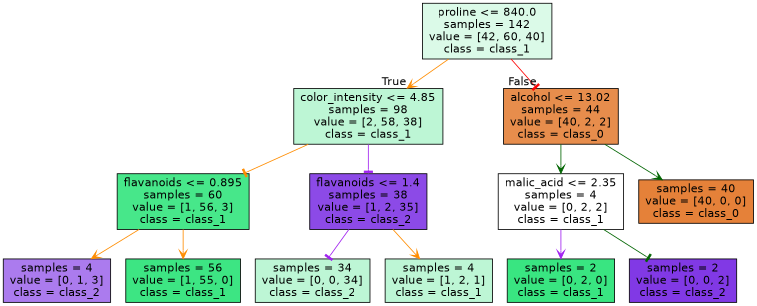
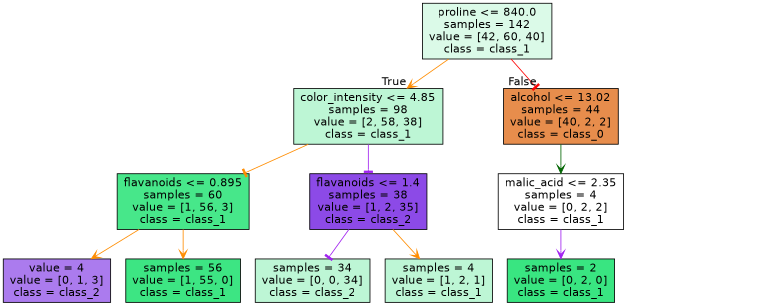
node "samples = 40 value = [40, 0, 0] class = class_0": removed
node "samples = 4 value = [0, 1, 3] class = class_2": label "samples = 4 value = [0, 1, 3] class = class_2" -> "value = 4 value = [0, 1, 3] class = class_2"
node "samples = 2 value = [0, 0, 2] class = class_2": removed
